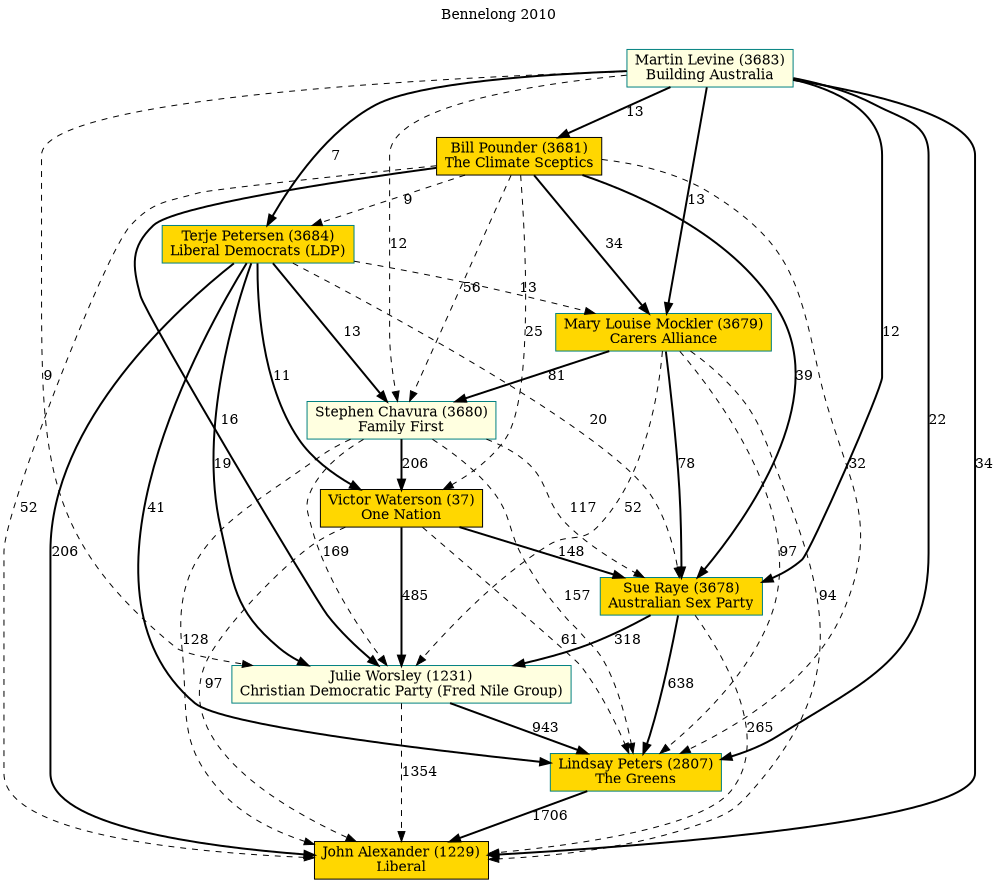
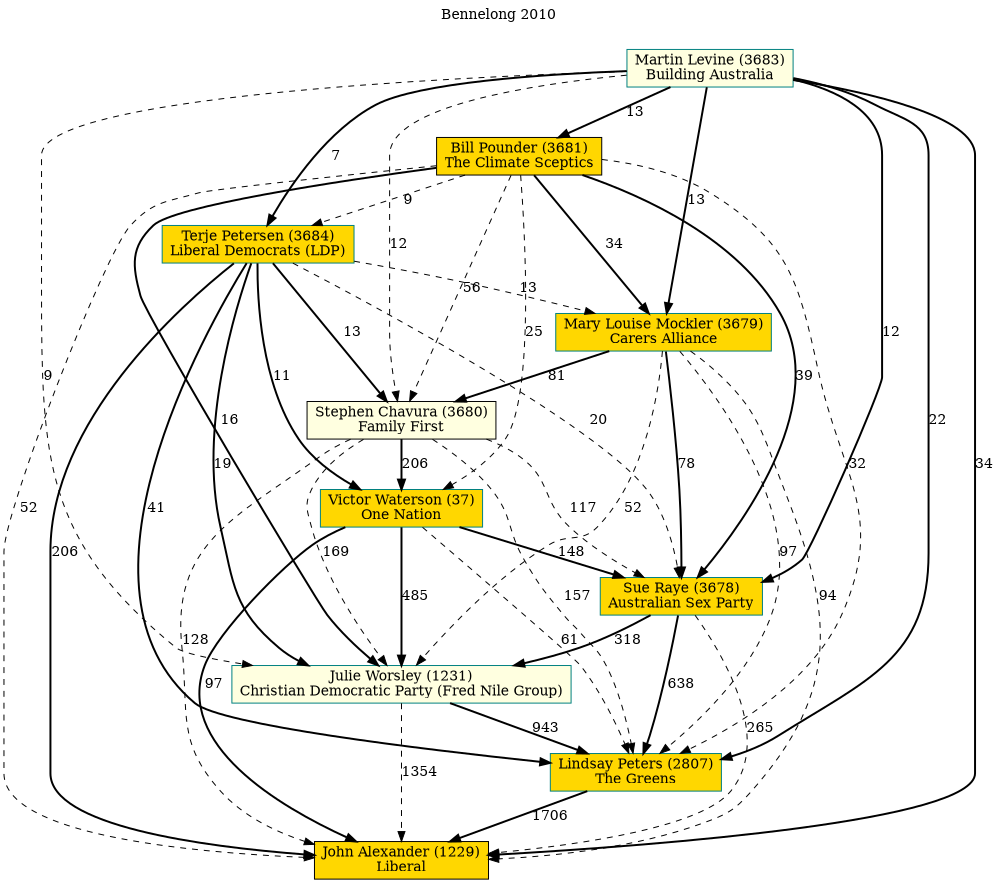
node "Stephen Chavura (3680) Family First": color teal -> black
node "Victor Waterson (37) One Nation": color black -> teal
edge "Victor Waterson (37) One Nation" -> "John Alexander (1229) Liberal": style dashed -> bold
